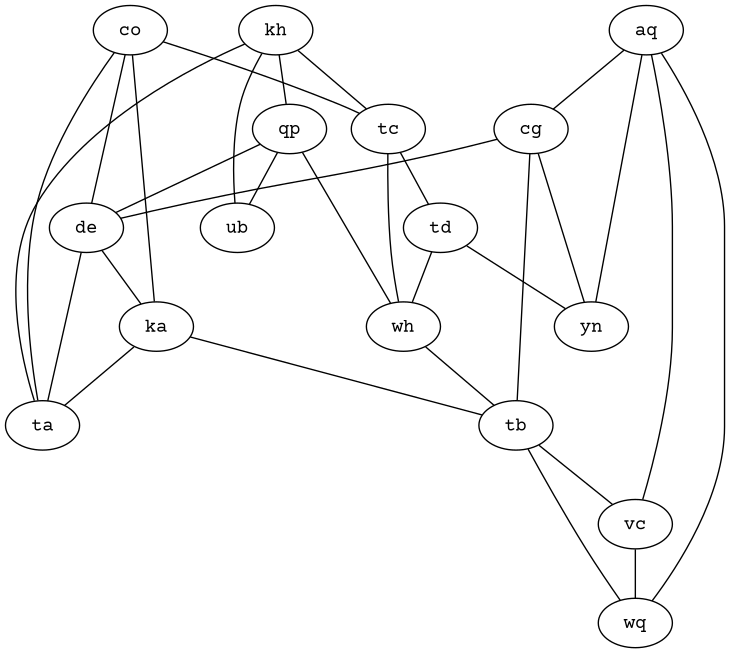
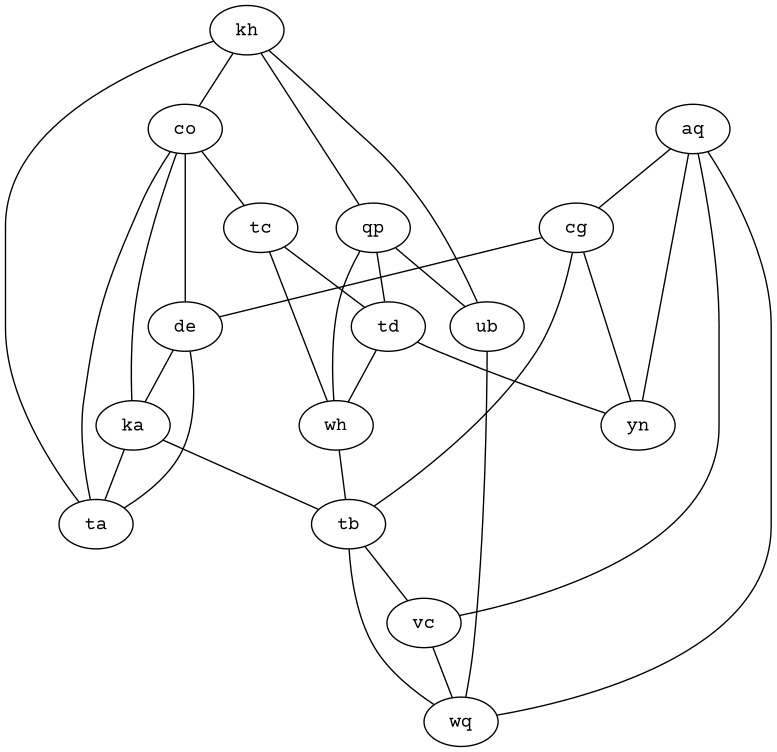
edge "kh" -- "tc": now "kh" -- "co"
edge "qp" -- "de": now "qp" -- "td"
edge "ub" -- "wq": added
